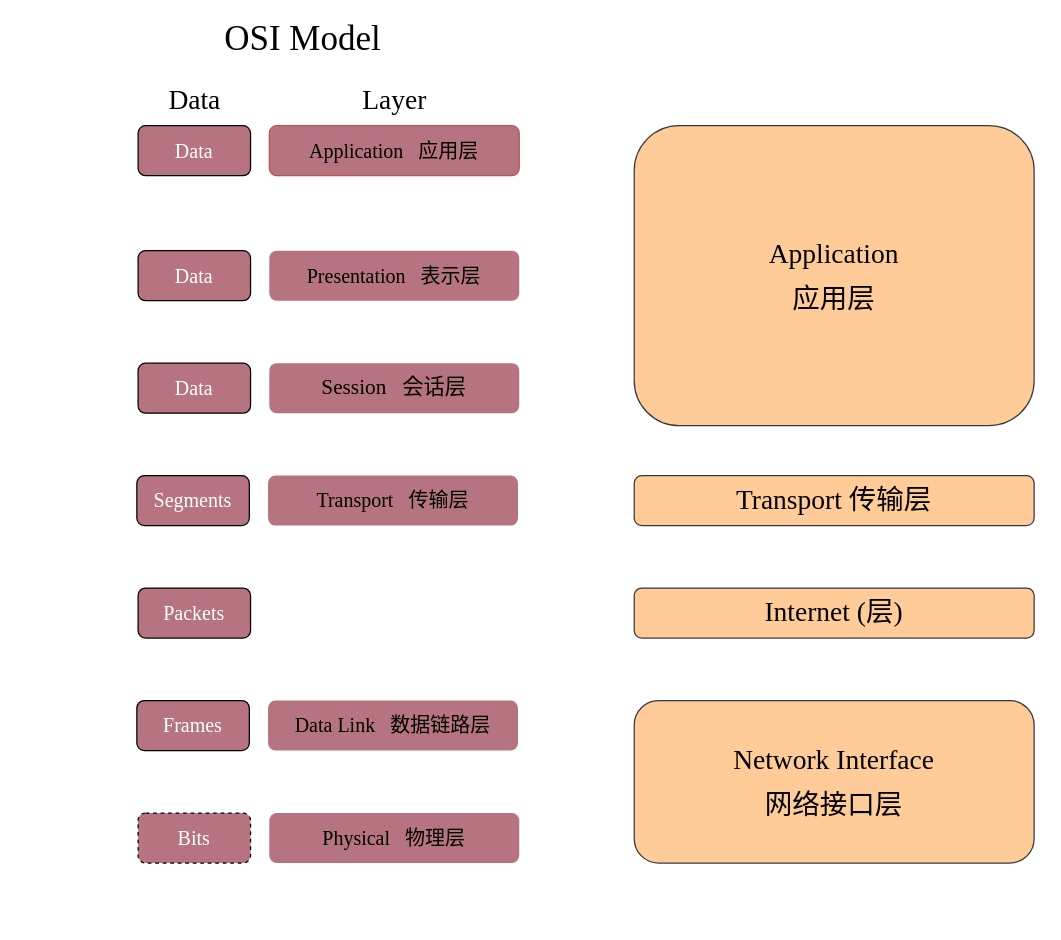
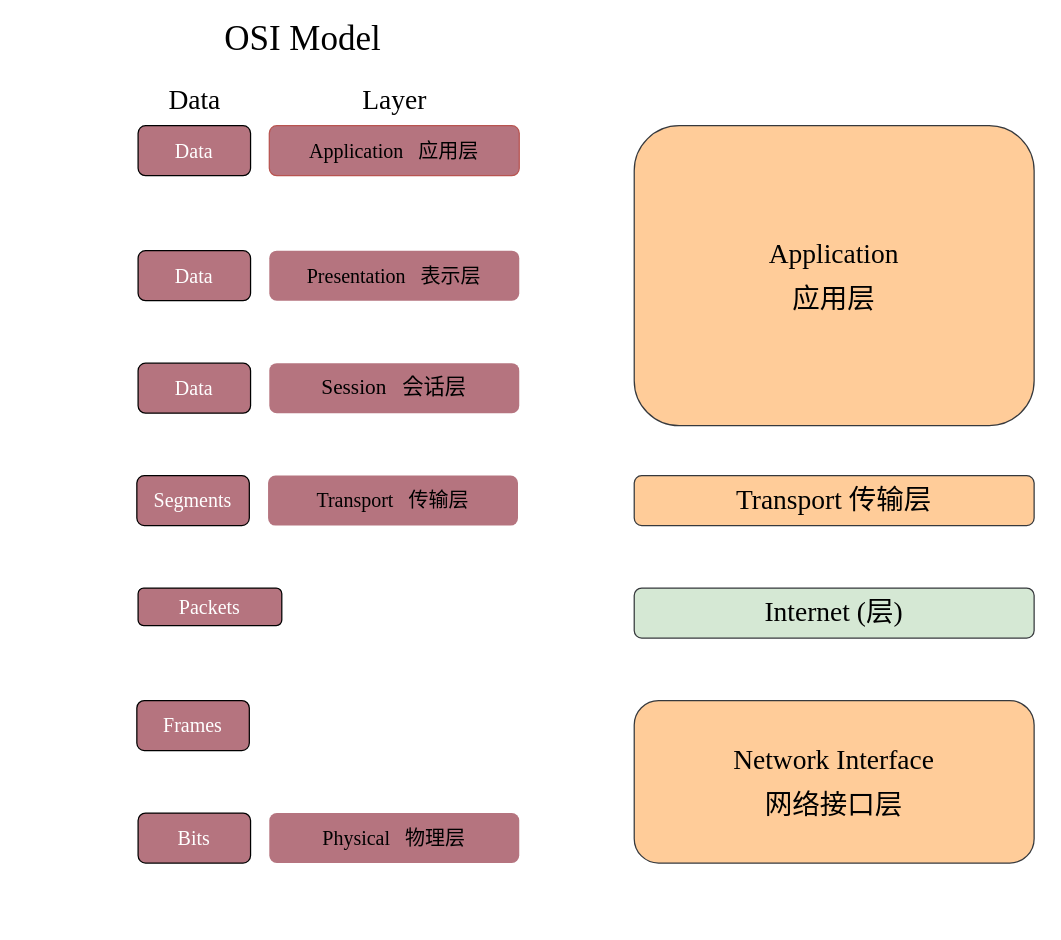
node "Packets": size 113x50 -> 144x38
node "Internet (层)": fillcolor #ffcc99 -> #d5e8d4
node "Data Link 数据链路层": removed
node "Bits": style dashed -> solid
